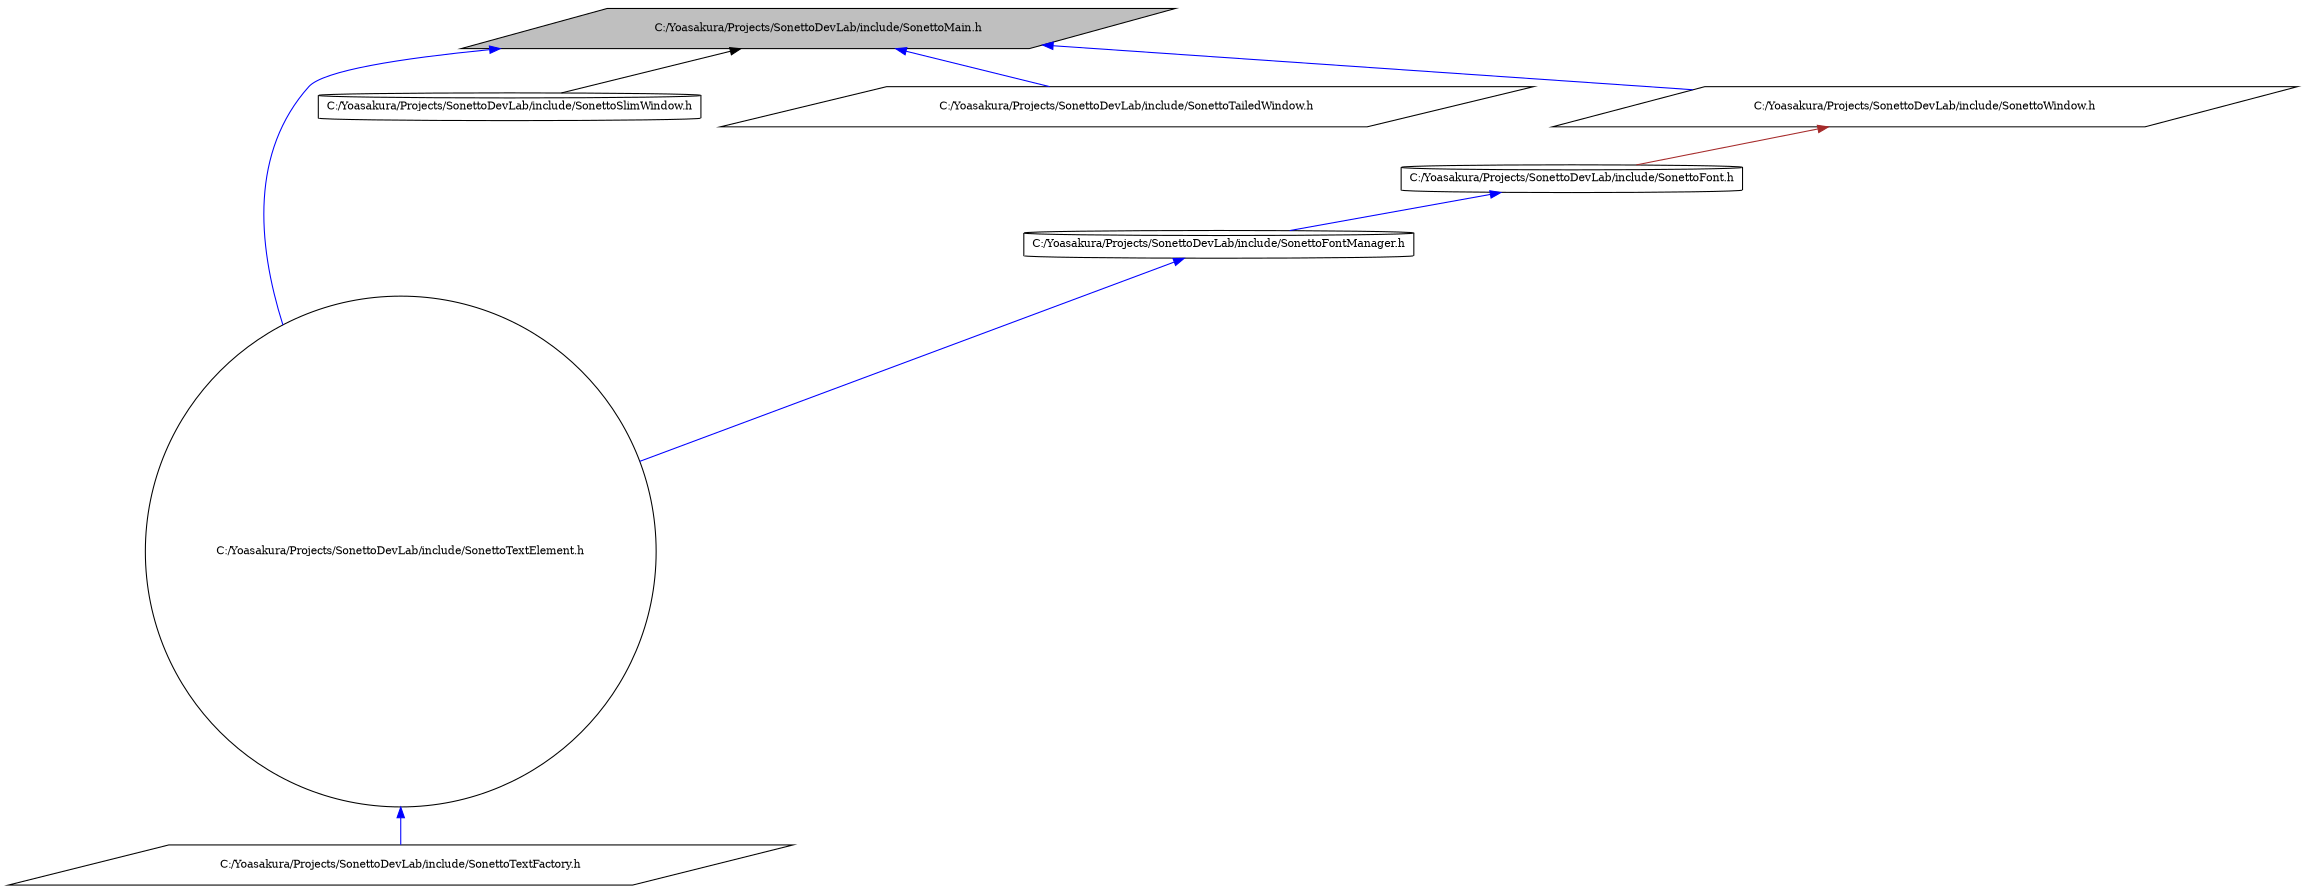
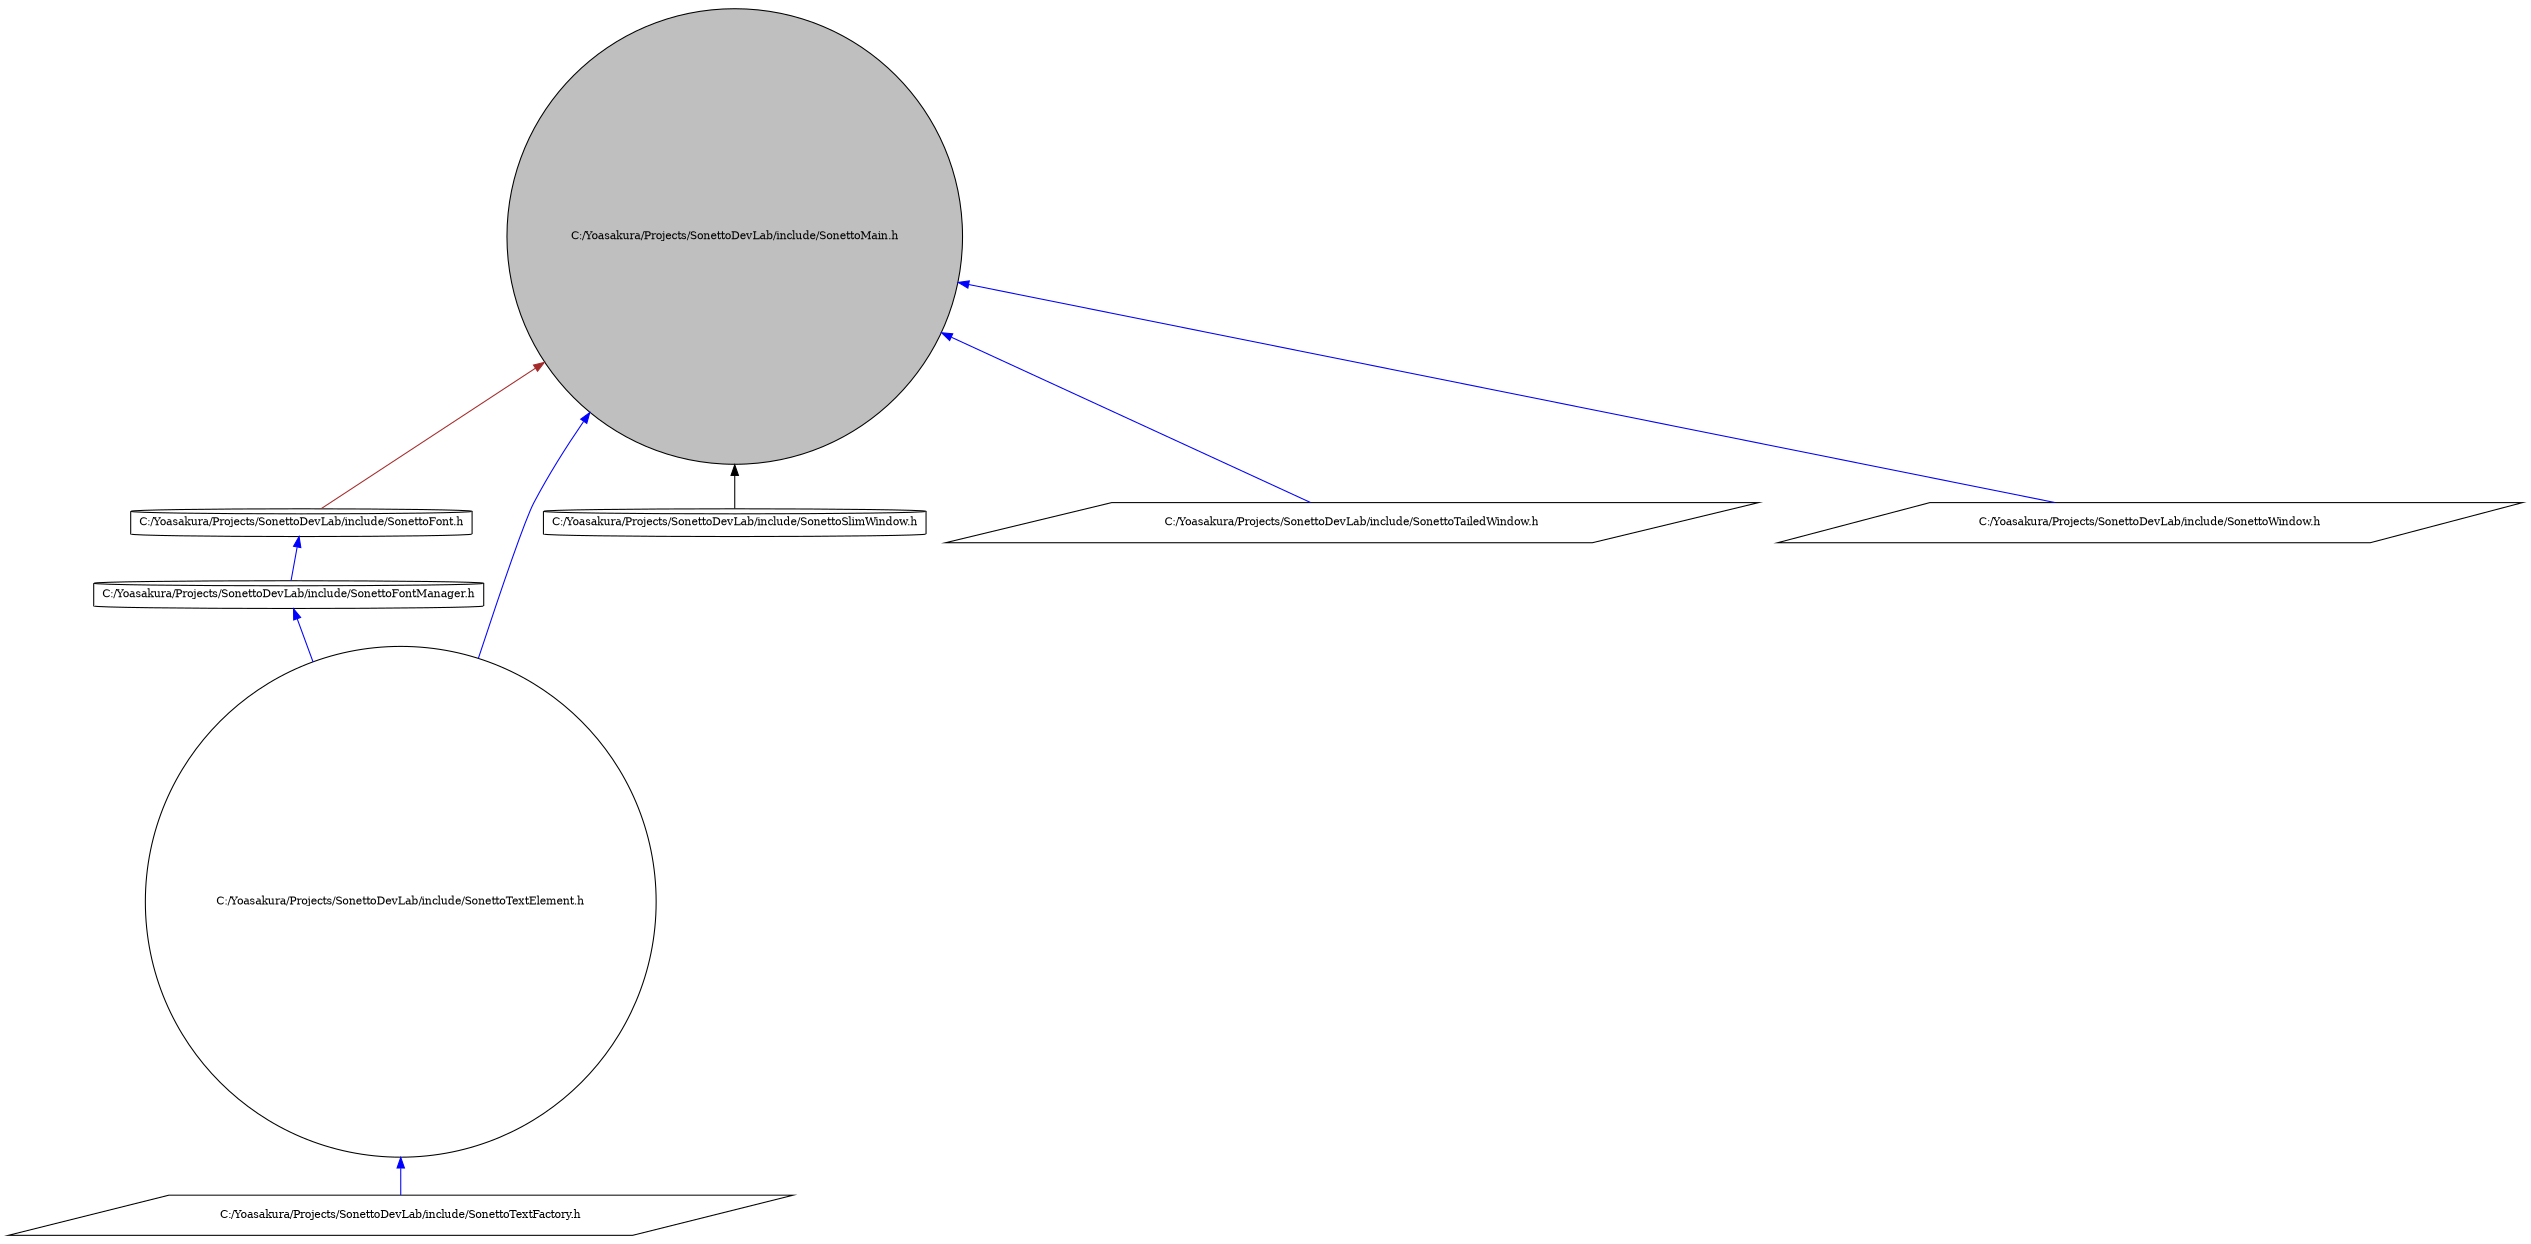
node "C:/Yoasakura/Projects/SonettoDevLab/include/SonettoMain.h": shape parallelogram -> circle
edge "C:/Yoasakura/Projects/SonettoDevLab/include/SonettoFont.h" -> "C:/Yoasakura/Projects/SonettoDevLab/include/SonettoWindow.h": now "C:/Yoasakura/Projects/SonettoDevLab/include/SonettoFont.h" -> "C:/Yoasakura/Projects/SonettoDevLab/include/SonettoMain.h"
